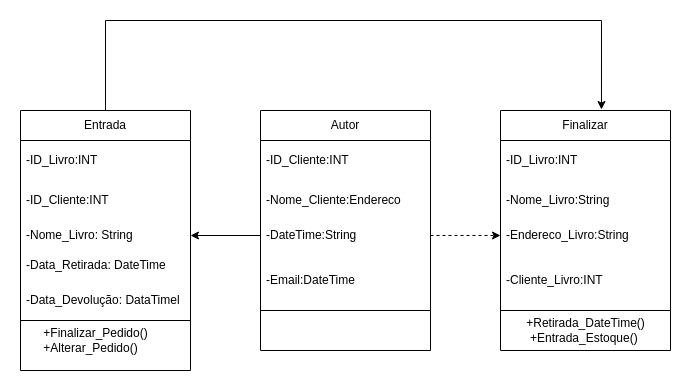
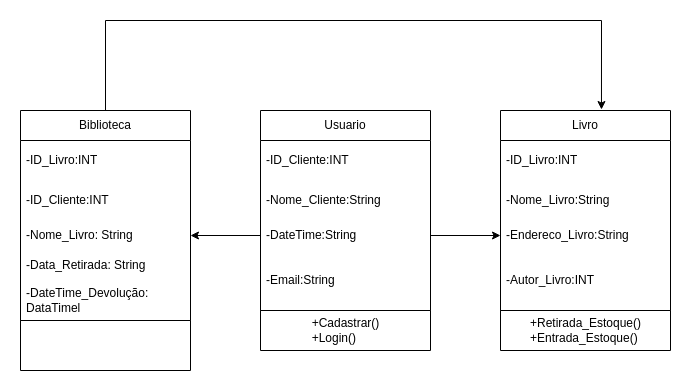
node "Entrada": label "Entrada" -> "Biblioteca"
node "Autor": label "Autor" -> "Usuario"
node "Finalizar": label "Finalizar" -> "Livro"
node "-Nome_Cliente:Endereco": label "-Nome_Cliente:Endereco" -> "-Nome_Cliente:String"
edge "-DateTime:String" -> "-Endereco_Livro:String": style dashed -> solid
node "-Data_Retirada: DateTime": label "-Data_Retirada: DateTime" -> "-Data_Retirada: String"
node "-Email:DateTime": label "-Email:DateTime" -> "-Email:String"
node "-Cliente_Livro:INT": label "-Cliente_Livro:INT" -> "-Autor_Livro:INT"
node "-Data_Devolução: DataTimel": label "-Data_Devolução: DataTimel" -> "-DateTime_Devolução: DataTimel"
node "+Cadastrar() +Login()": added
node "+Retirada_DateTime() +Entrada_Estoque()": label "+Retirada_DateTime() +Entrada_Estoque()" -> "+Retirada_Estoque() +Entrada_Estoque()"
node "+Finalizar_Pedido() +Alterar_Pedido()": removed
